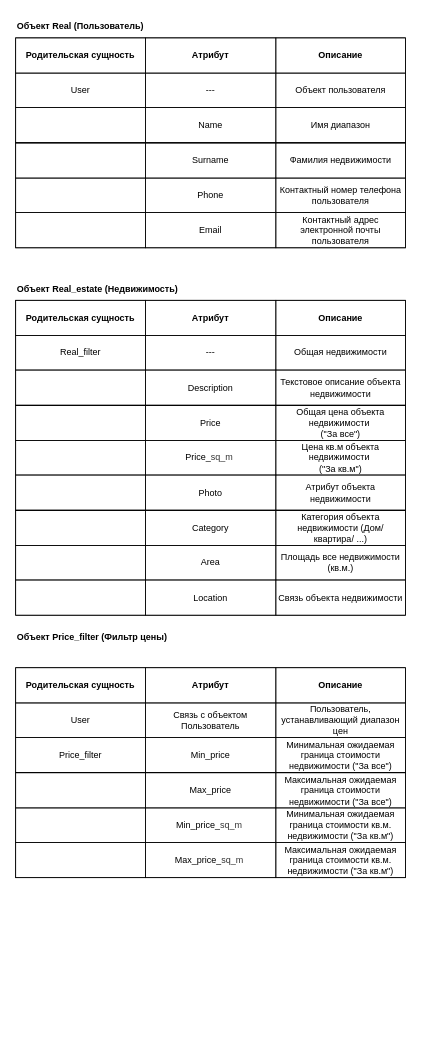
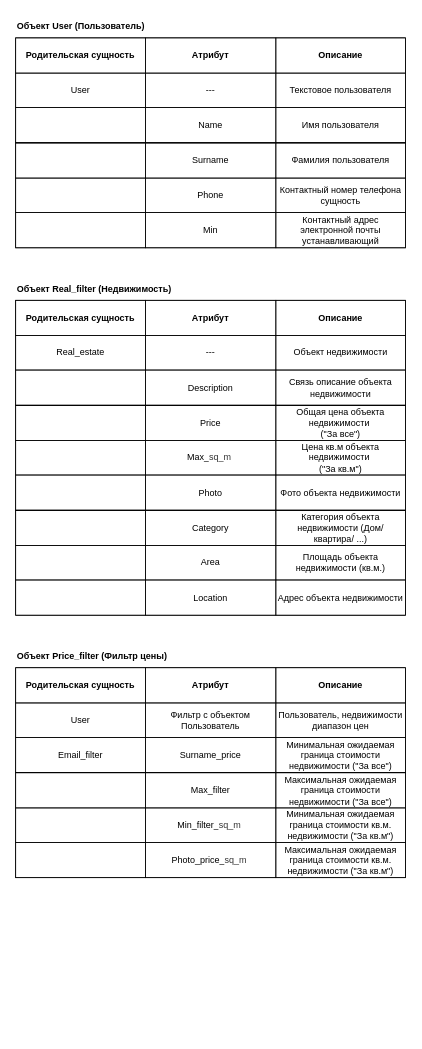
node "Объект Real (Пользователь)": label "Объект Real (Пользователь)" -> "Объект User (Пользователь)"
node "Объект пользователя": label "Объект пользователя" -> "Текстовое пользователя"
node "Имя диапазон": label "Имя диапазон" -> "Имя пользователя"
node "Фамилия недвижимости": label "Фамилия недвижимости" -> "Фамилия пользователя"
node "Контактный номер телефона пользователя": label "Контактный номер телефона пользователя" -> "Контактный номер телефона сущность"
node "Email": label "Email" -> "Min"
node "Контактный адрес электронной почты пользователя": label "Контактный адрес электронной почты пользователя" -> "Контактный адрес электронной почты устанавливающий"
node "Объект Real_estate (Недвижимость)": label "Объект Real_estate (Недвижимость)" -> "Объект Real_filter (Недвижимость)"
node "Real_filter": label "Real_filter" -> "Real_estate"
node "Общая недвижимости": label "Общая недвижимости" -> "Объект недвижимости"
node "Текстовое описание объекта недвижимости": label "Текстовое описание объекта недвижимости" -> "Связь описание объекта недвижимости"
node "Price_sq_m": label "Price_sq_m" -> "Max_sq_m"
node "Атрибут объекта недвижимости": label "Атрибут объекта недвижимости" -> "Фото объекта недвижимости"
node "Площадь все недвижимости (кв.м.)": label "Площадь все недвижимости (кв.м.)" -> "Площадь объекта недвижимости (кв.м.)"
node "Связь объекта недвижимости": label "Связь объекта недвижимости" -> "Адрес объекта недвижимости"
node "Объект Price_filter (Фильтр цены)": moved (94, 638) -> (94, 657)
node "Связь с объектом Пользователь": label "Связь с объектом Пользователь" -> "Фильтр с объектом Пользователь"
node "Пользователь, устанавливающий диапазон цен": label "Пользователь, устанавливающий диапазон цен" -> "Пользователь, недвижимости диапазон цен"
node "Price_filter": label "Price_filter" -> "Email_filter"
node "Min_price": label "Min_price" -> "Surname_price"
node "Max_price": label "Max_price" -> "Max_filter"
node "Min_price_sq_m": label "Min_price_sq_m" -> "Min_filter_sq_m"
node "Max_price_sq_m": label "Max_price_sq_m" -> "Photo_price_sq_m"
